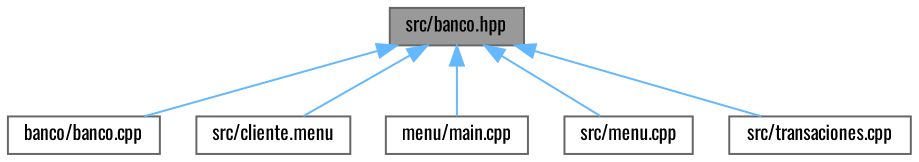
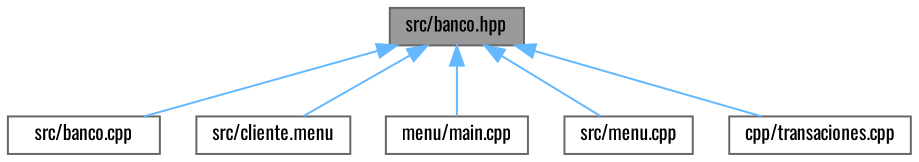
node "banco/banco.cpp": label "banco/banco.cpp" -> "src/banco.cpp"
node "src/transaciones.cpp": label "src/transaciones.cpp" -> "cpp/transaciones.cpp"
